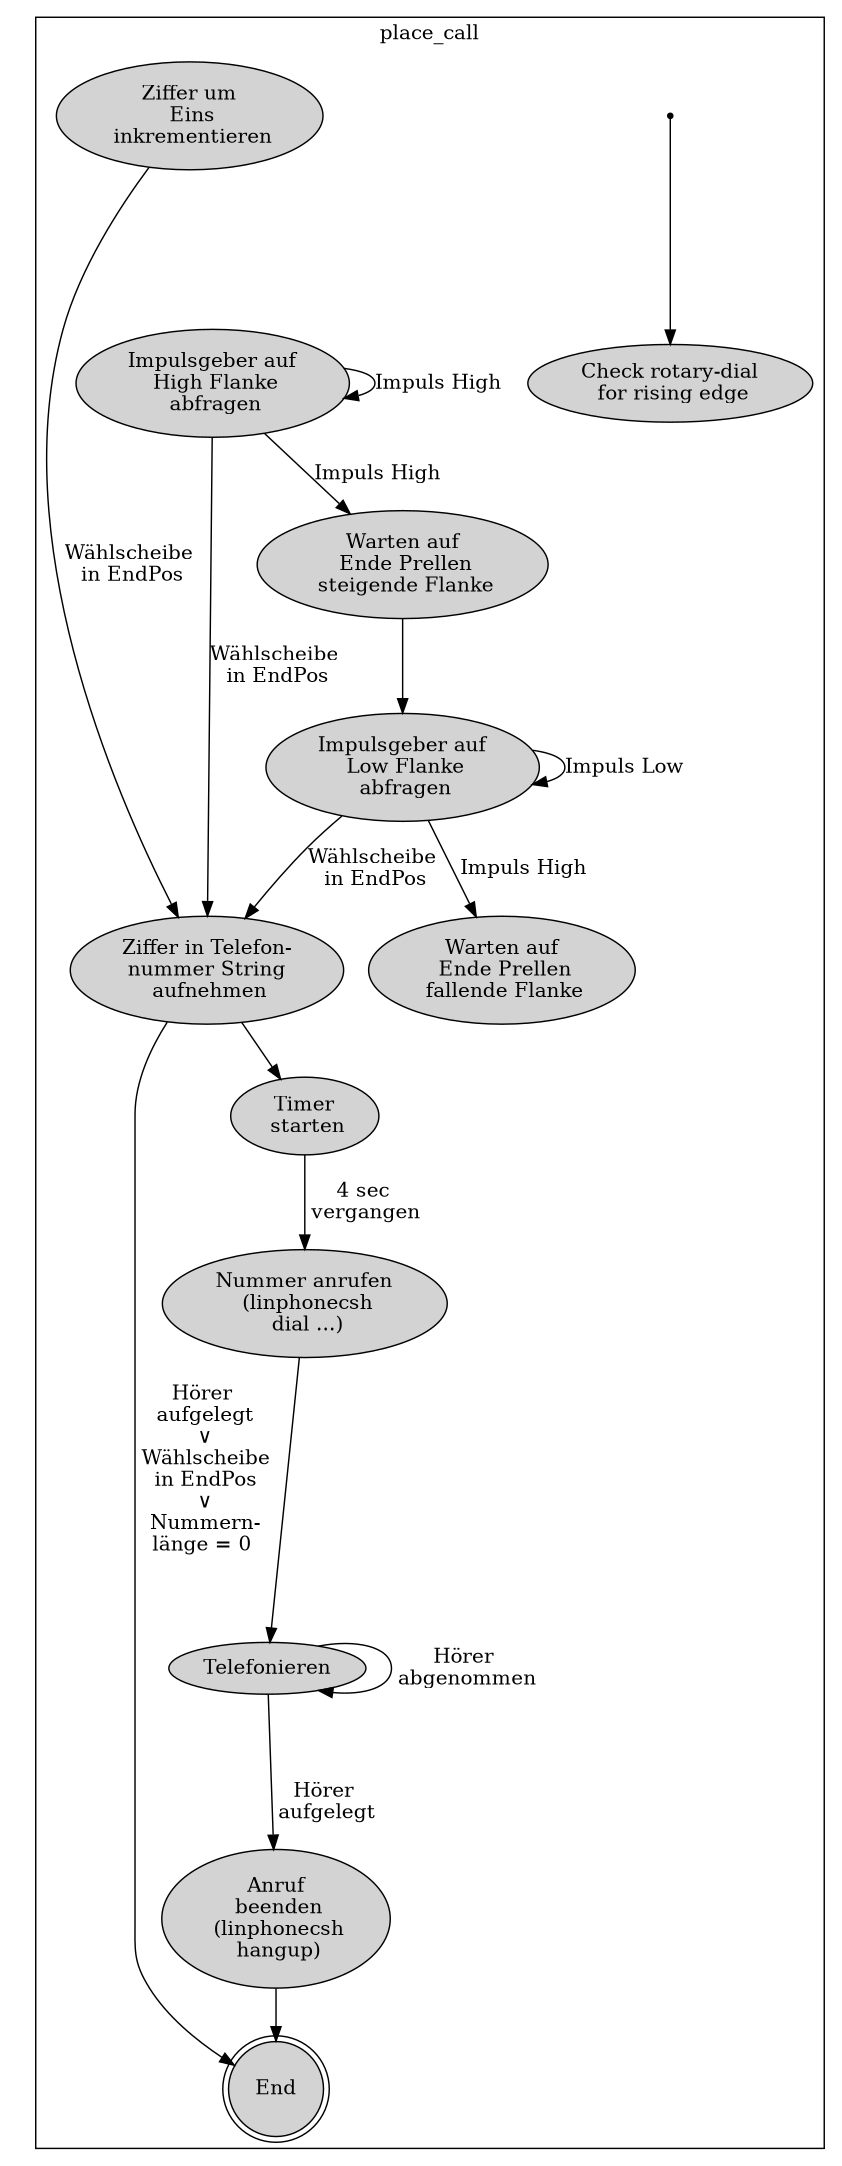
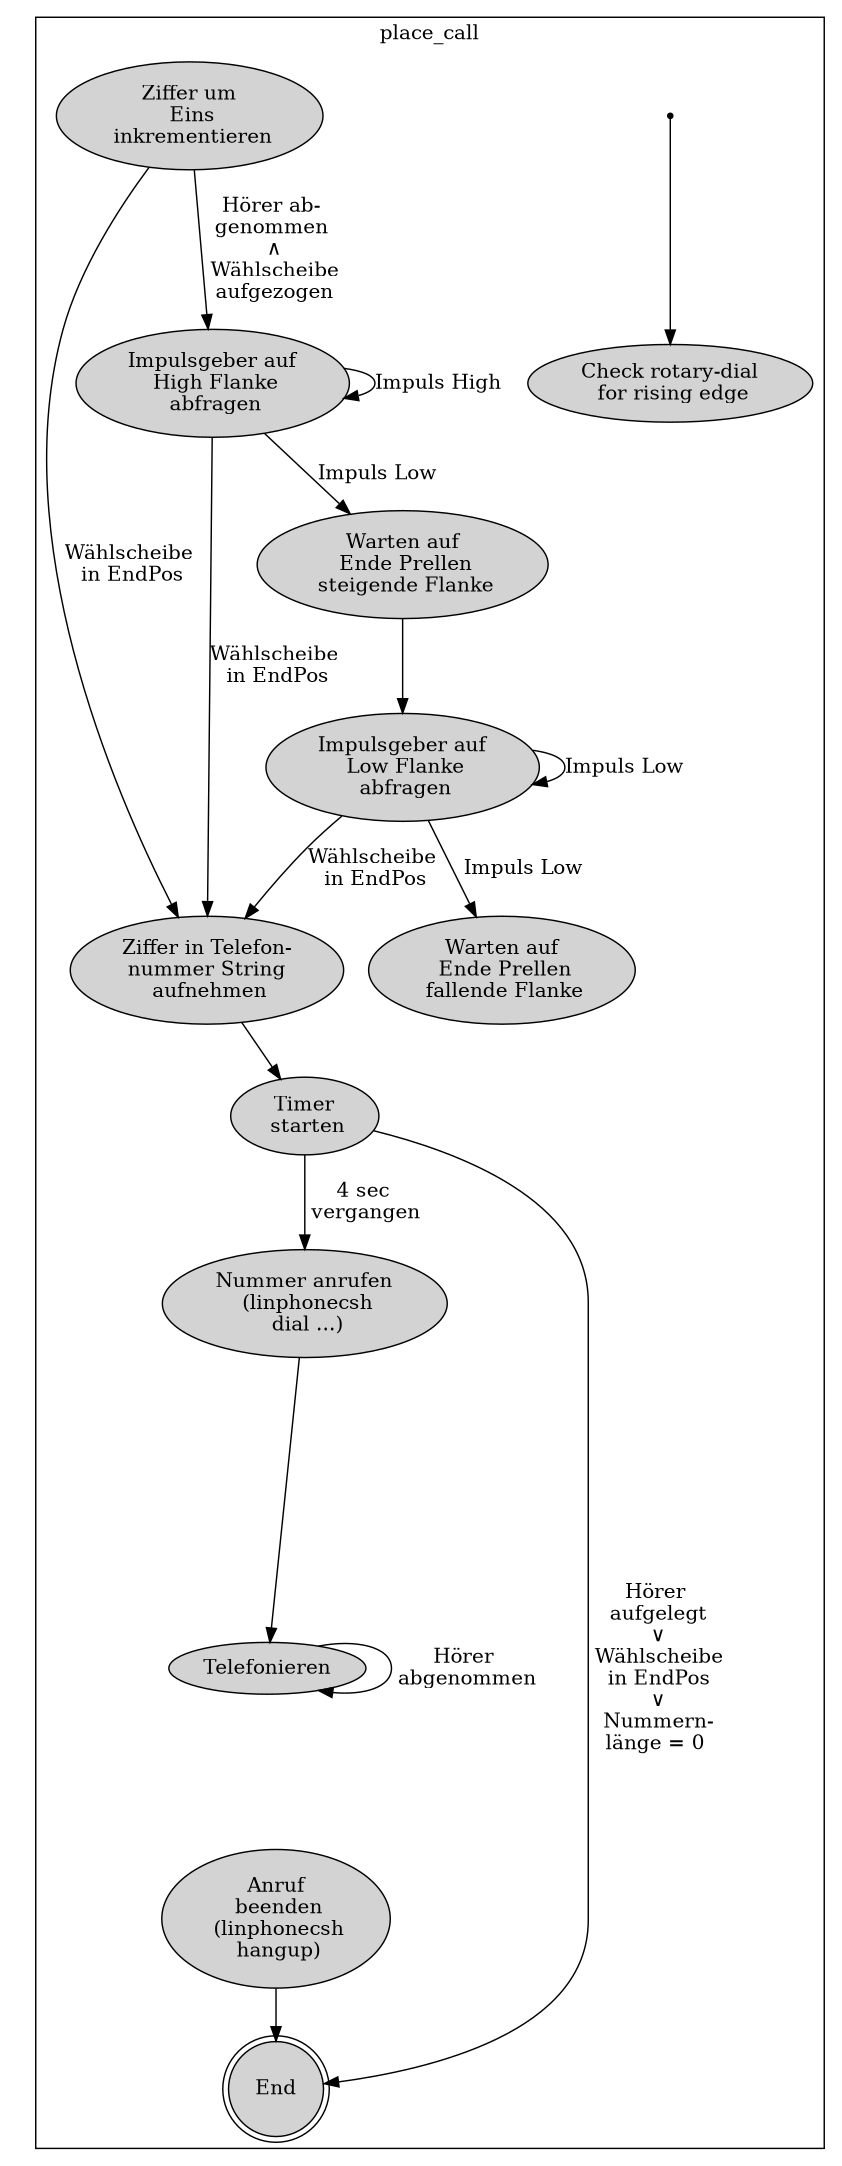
edge "Ziffer um Eins inkrementieren" -> "Impulsgeber auf High Flanke abfragen": added, label "Hörer ab- genommen ∧ Wählscheibe aufgezogen"
edge "Impulsgeber auf High Flanke abfragen" -> "Warten auf Ende Prellen steigende Flanke": label "Impuls High" -> "Impuls Low"
edge "Impulsgeber auf Low Flanke abfragen" -> "Warten auf Ende Prellen fallende Flanke": label "Impuls High" -> "Impuls Low"
edge "Ziffer in Telefon- nummer String aufnehmen" -> "End": now "Timer starten" -> "End"
edge "Telefonieren" -> "Anruf beenden (linphonecsh hangup)": removed, label "Hörer aufgelegt"
